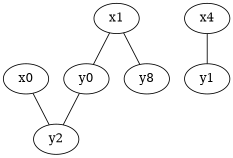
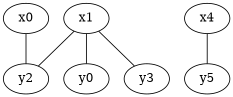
node "y8": label "y8" -> "y3"
node "y1": label "y1" -> "y5"
edge "y0" -- "y2": now "x1" -- "y2"
